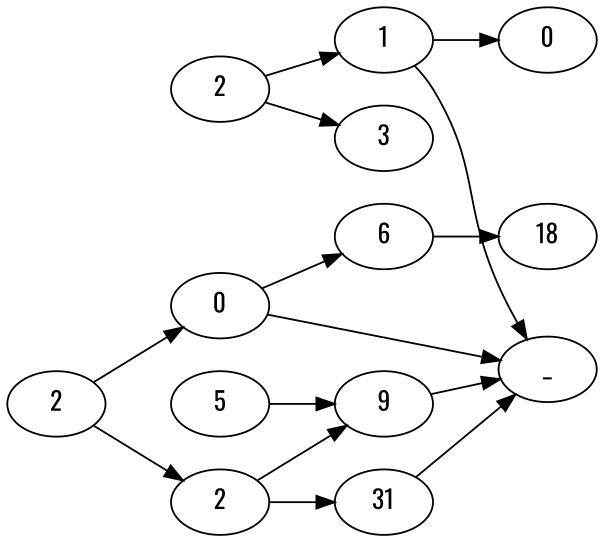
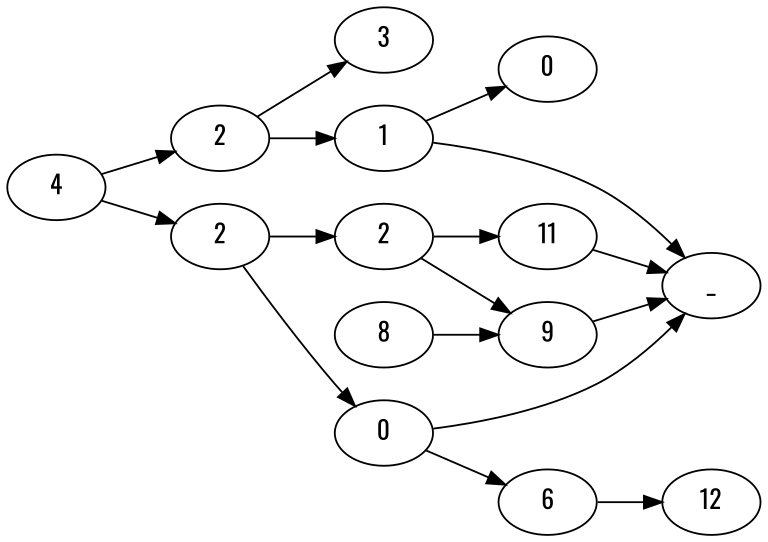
node "4": added
node "18": label "18" -> "12"
node "5": label "5" -> "8"
node "31": label "31" -> "11"
